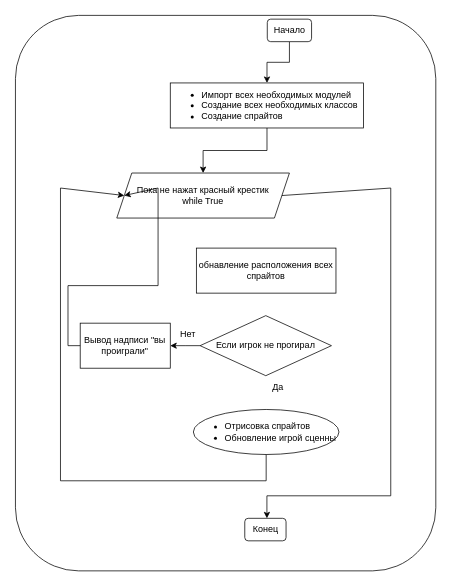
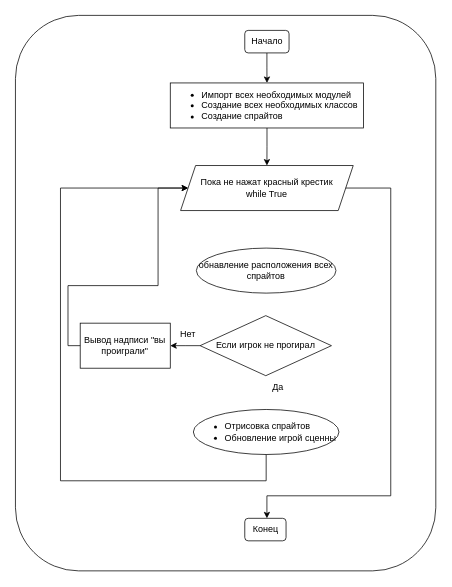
node "Начало": moved (289, 30) -> (267, 42)
node "Пока не нажат красный крестик while True": moved (203, 195) -> (267, 188)
node "обнавление расположения всех спрайтов": shape rectangle -> ellipse
